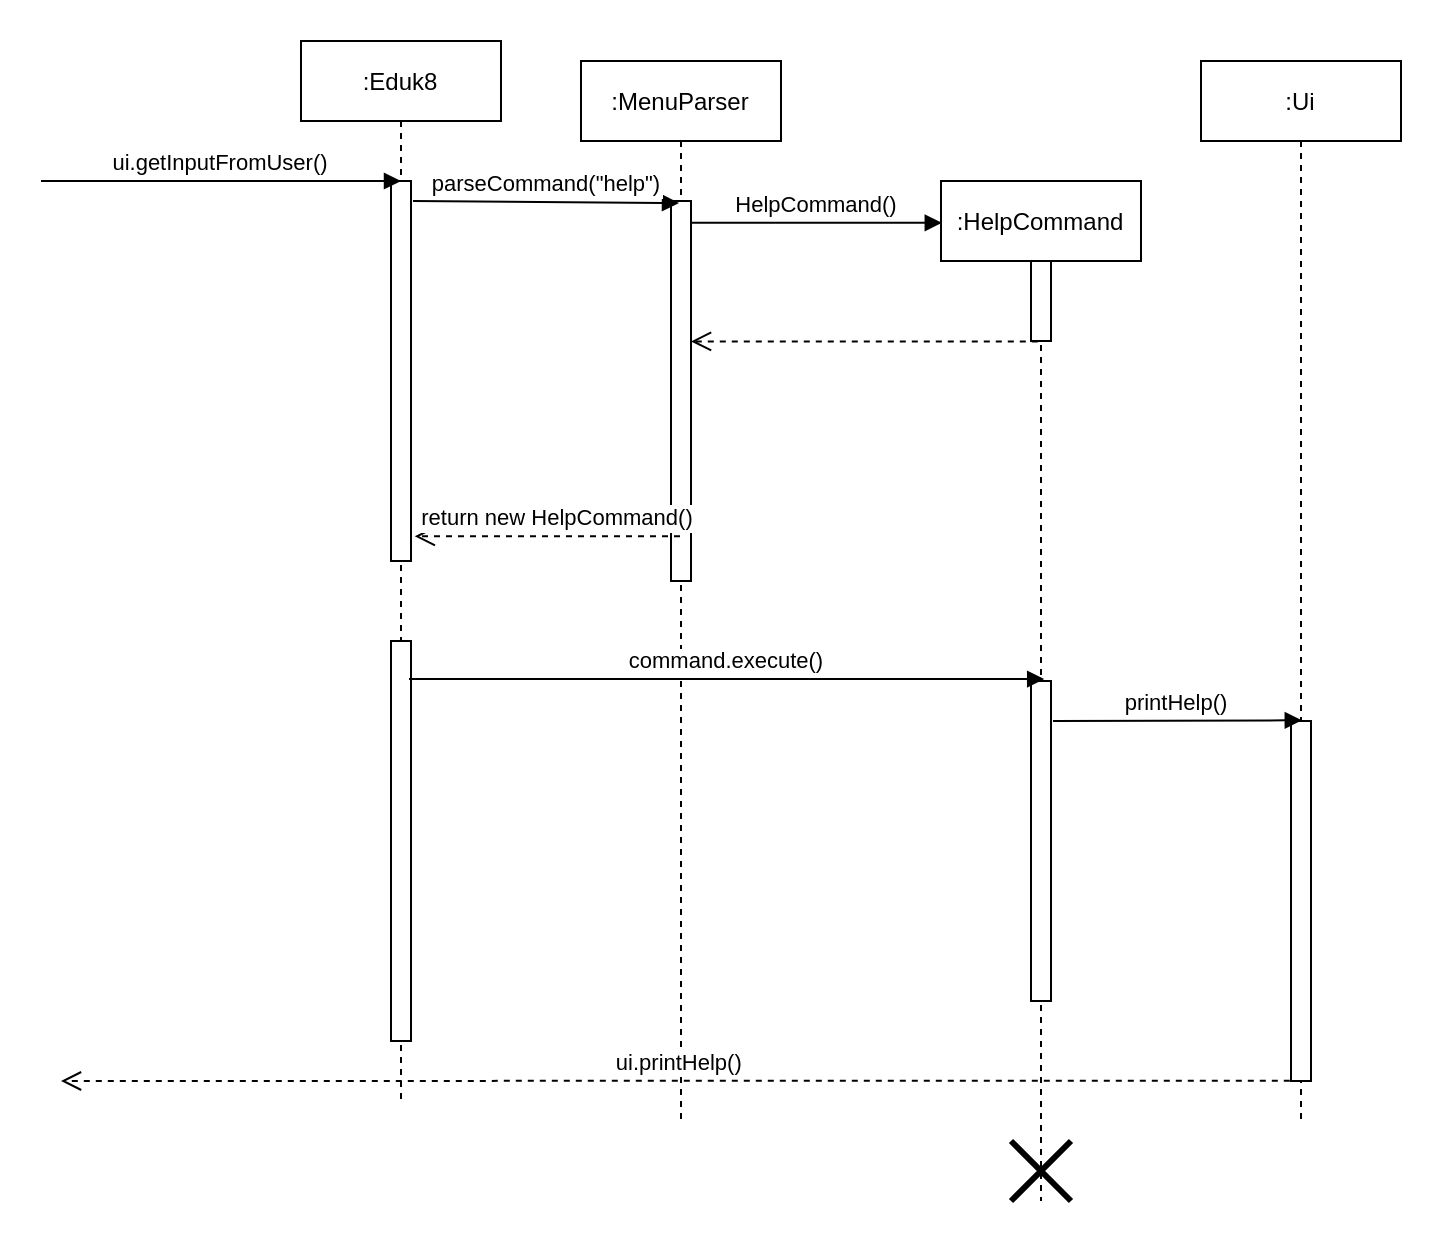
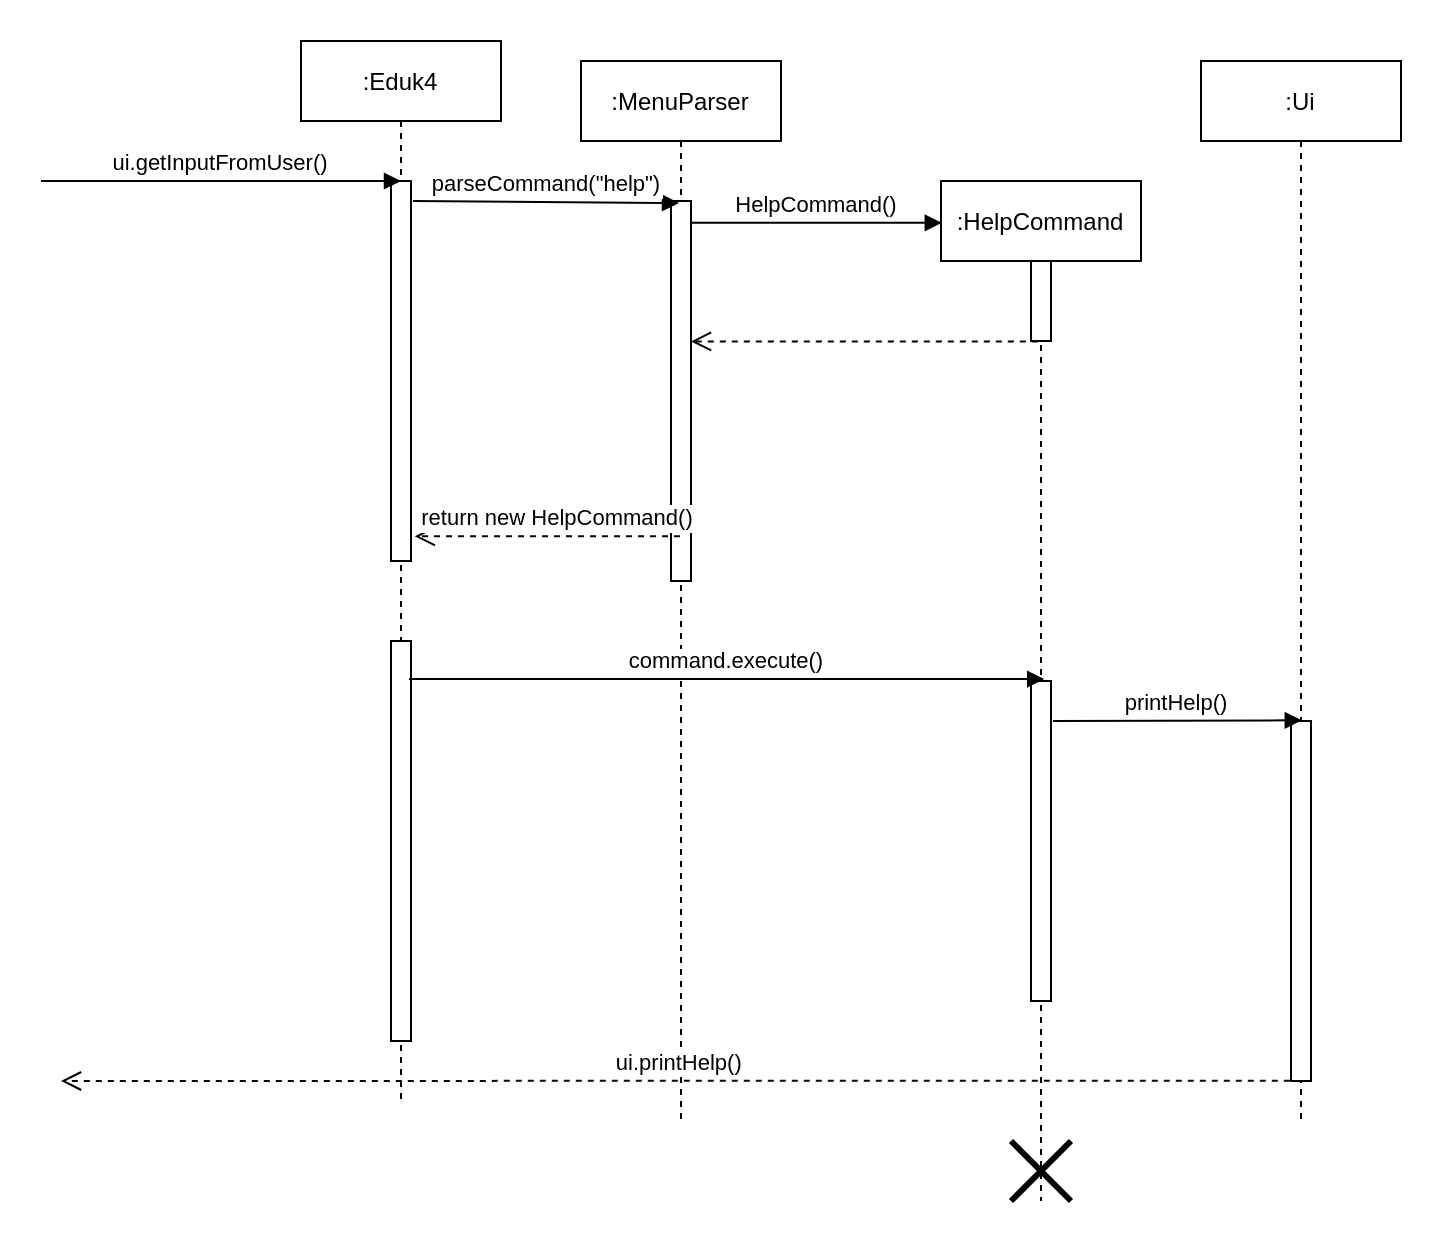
node ":Eduk8": label ":Eduk8" -> ":Eduk4"
